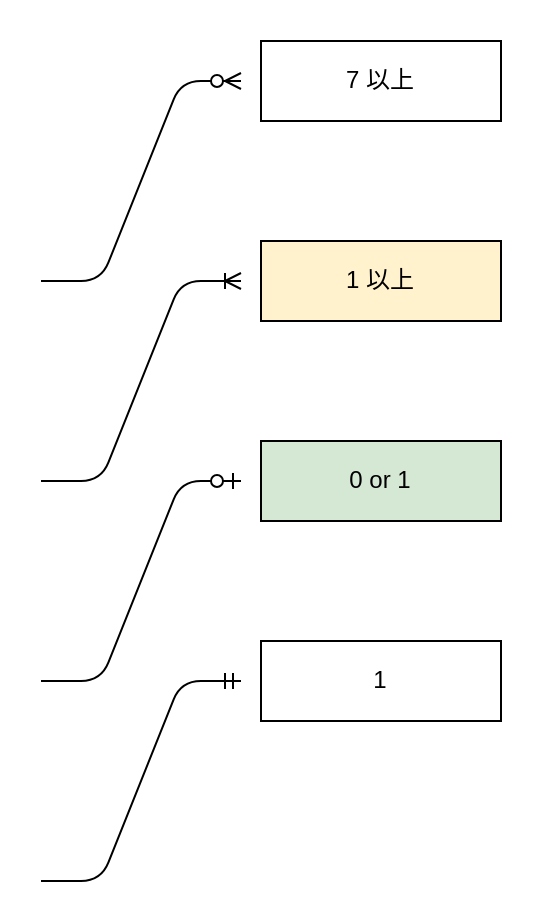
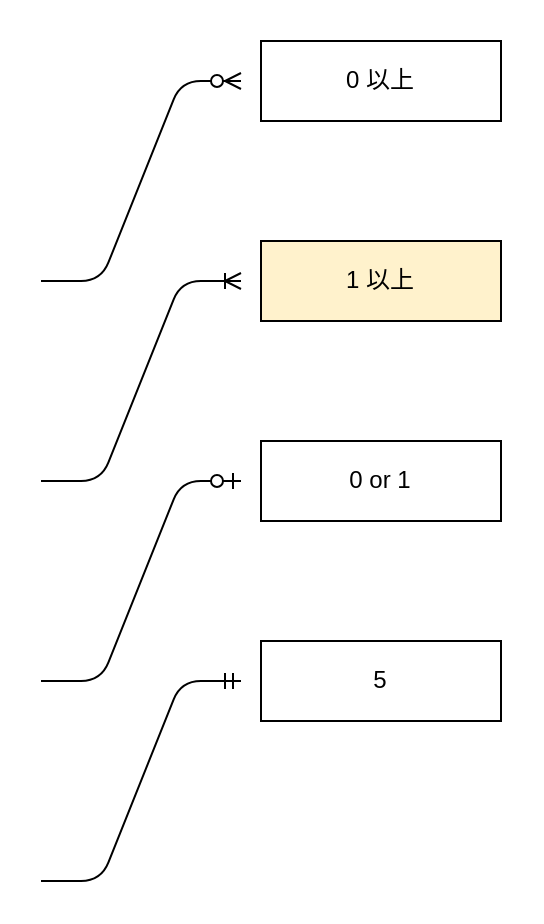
node "7 以上": label "7 以上" -> "0 以上"
node "0 or 1": fillcolor #d5e8d4 -> #ffffff
node "1": label "1" -> "5"
